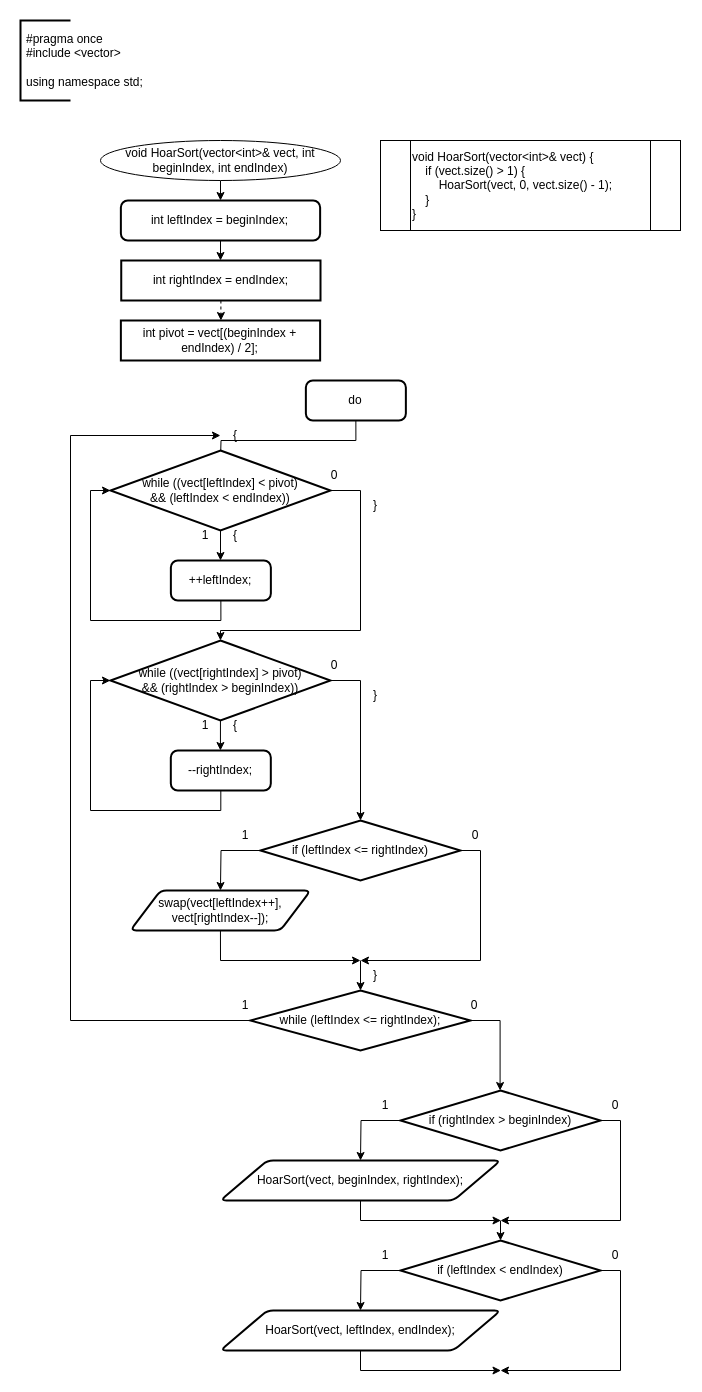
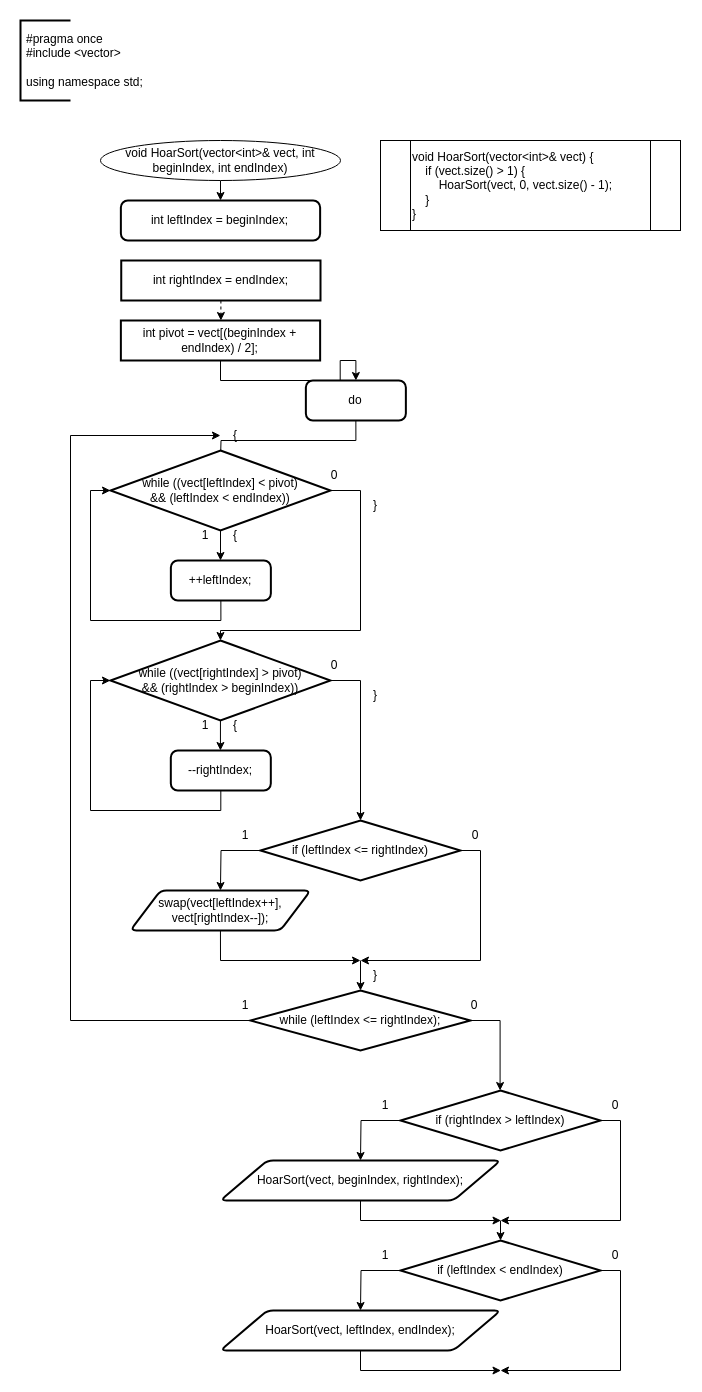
edge "int leftIndex = beginIndex;" -> "int rightIndex = endIndex;": removed
edge "int pivot = vect[(beginIndex + endIndex) / 2];" -> "do": added
node "if (rightIndex > beginIndex)": label "if (rightIndex > beginIndex)" -> "if (rightIndex > leftIndex)"
